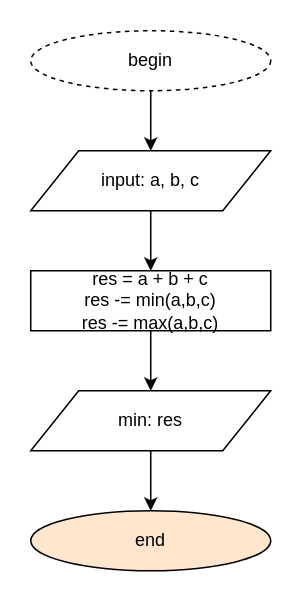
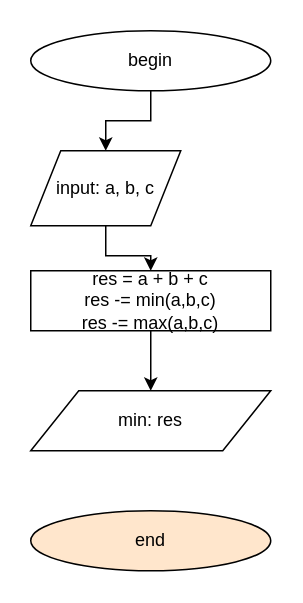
node "begin": style dashed -> solid
node "input: a, b, c": size 240x60 -> 150x75
edge "min: res" -> "end": removed
